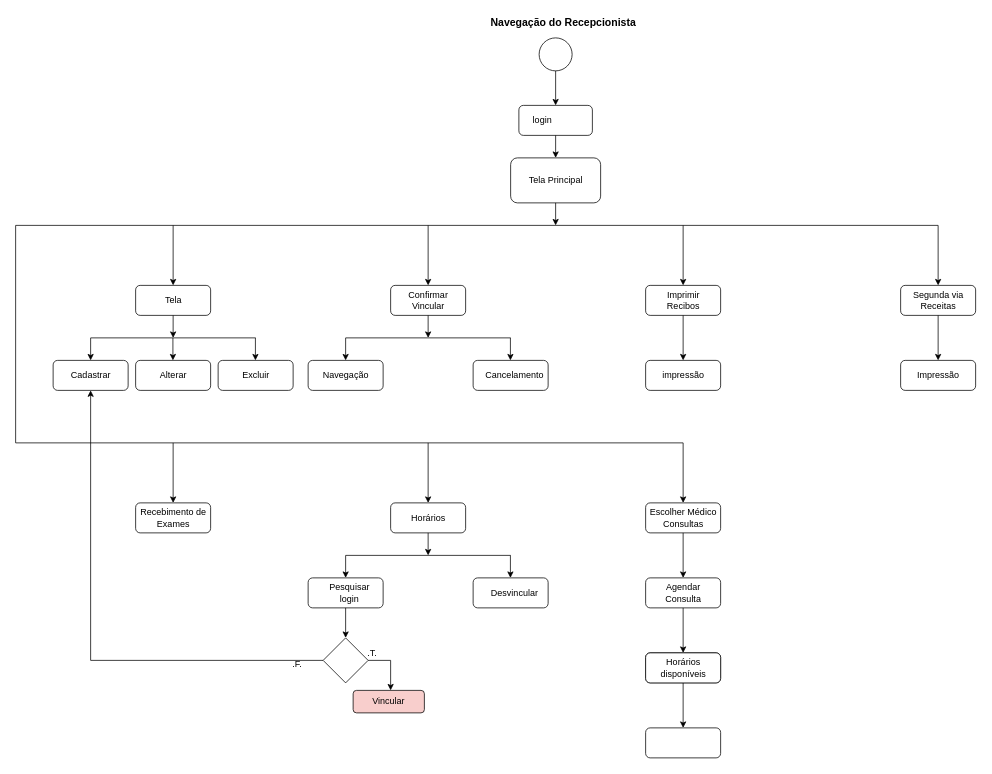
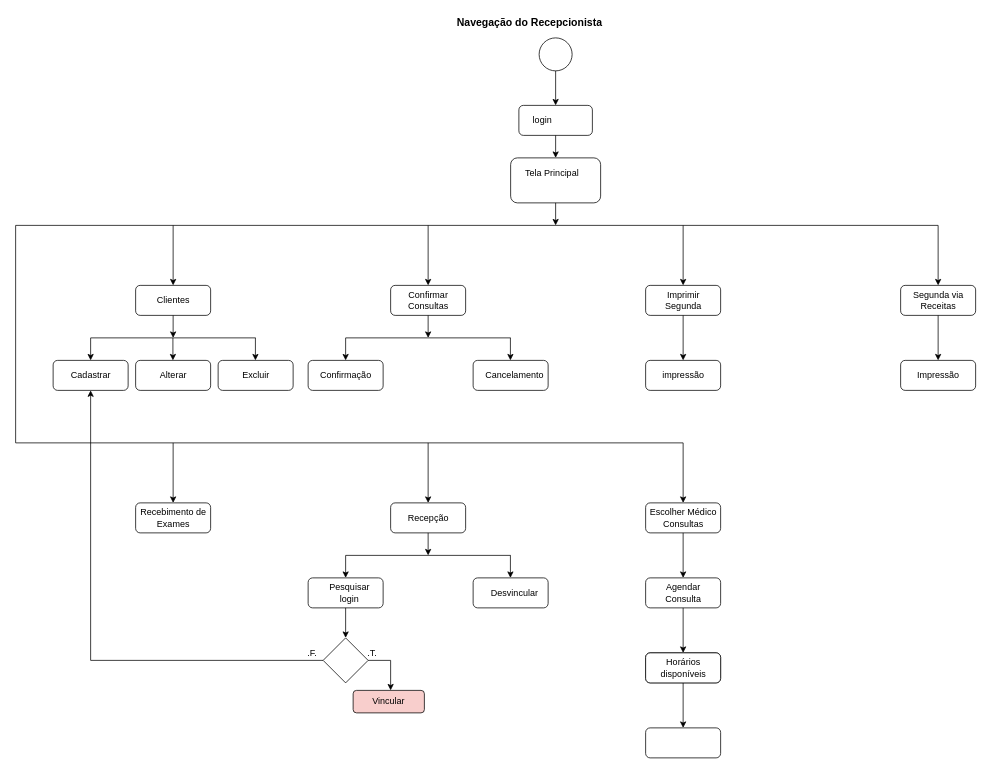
node "Navegação do Recepcionista": moved (563, 23) -> (529, 23)
node "Tela Principal": moved (555, 180) -> (552, 173)
node "Tela": label "Tela" -> "Clientes"
node "Confirmar Vincular": label "Confirmar Vincular" -> "Confirmar Consultas"
node "Imprimir Recibos": label "Imprimir Recibos" -> "Imprimir Segunda"
node "Navegação": label "Navegação" -> "Confirmação"
node "Horários": label "Horários" -> "Recepção"
node ".F.": moved (297, 664) -> (312, 653)
